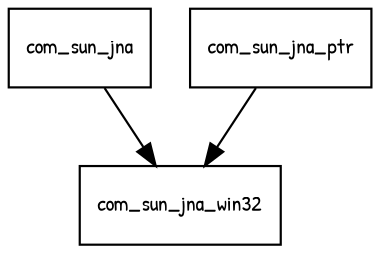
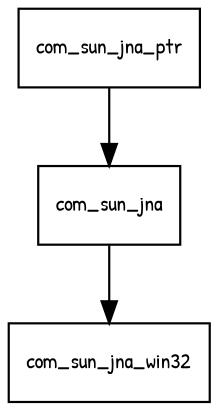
edge "com_sun_jna_ptr" -> "com_sun_jna_win32": now "com_sun_jna_ptr" -> "com_sun_jna"
